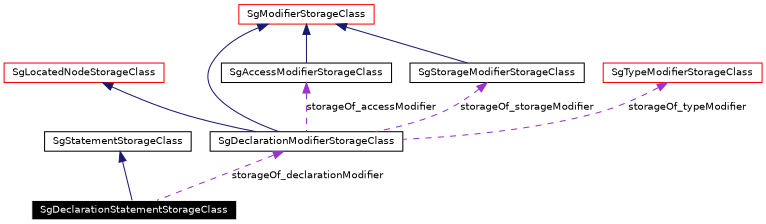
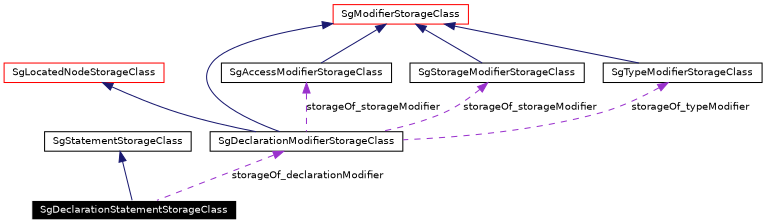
edge "SgTypeModifierStorageClass" -> "SgModifierStorageClass": added
node "SgTypeModifierStorageClass": color red -> black
edge "SgDeclarationModifierStorageClass" -> "SgAccessModifierStorageClass": label "storageOf_accessModifier" -> "storageOf_storageModifier"
